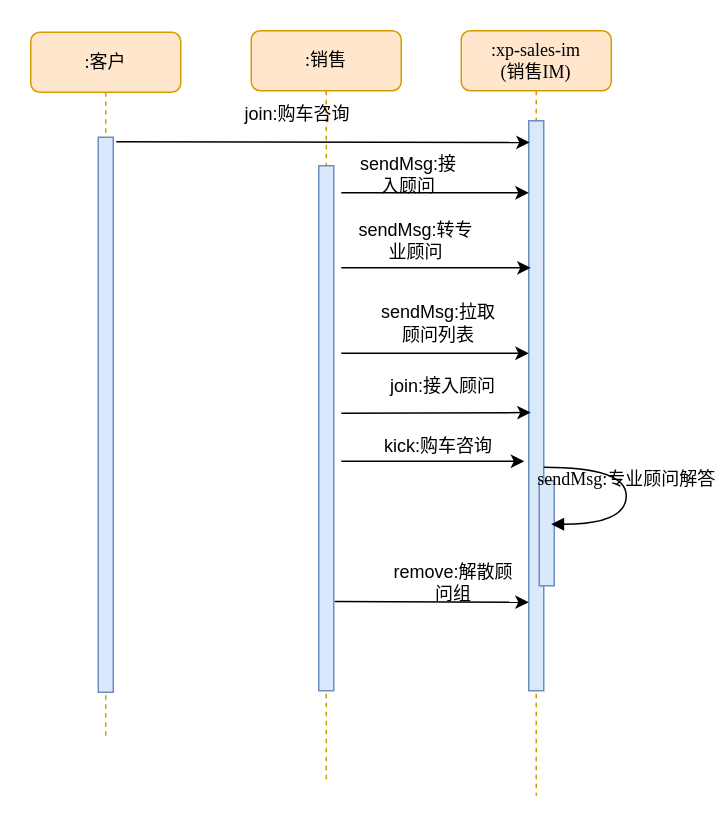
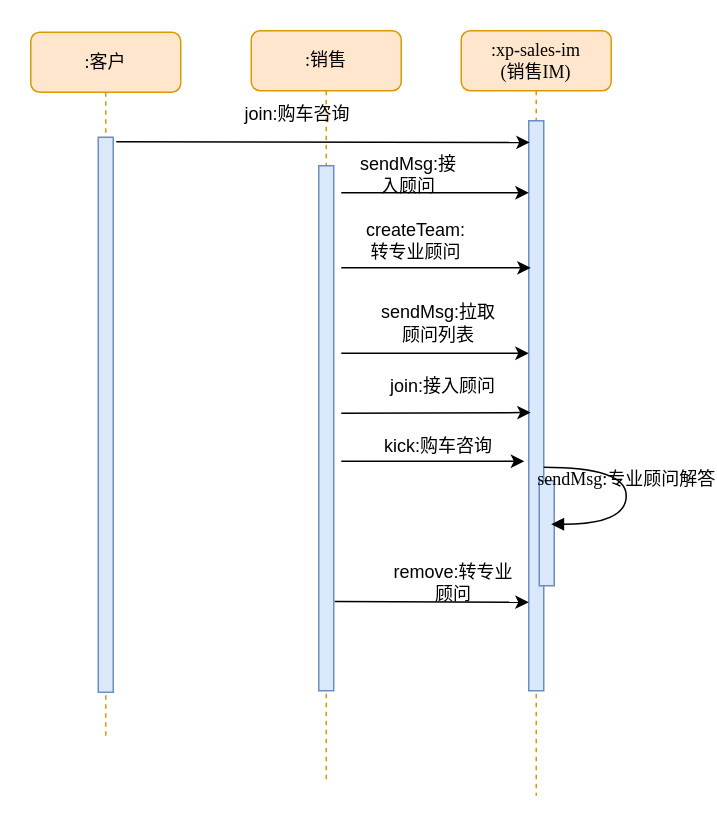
node "sendMsg:转专业顾问": label "sendMsg:转专业顾问" -> "createTeam:转专业顾问"
node "remove:解散顾问组": label "remove:解散顾问组" -> "remove:转专业顾问"
